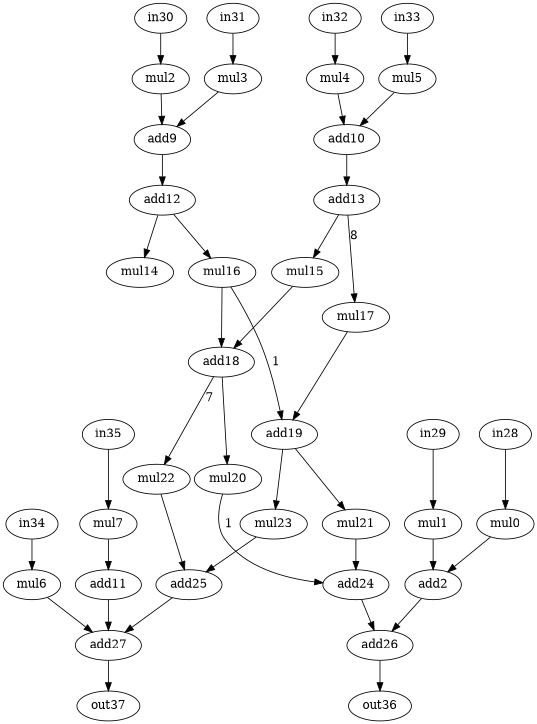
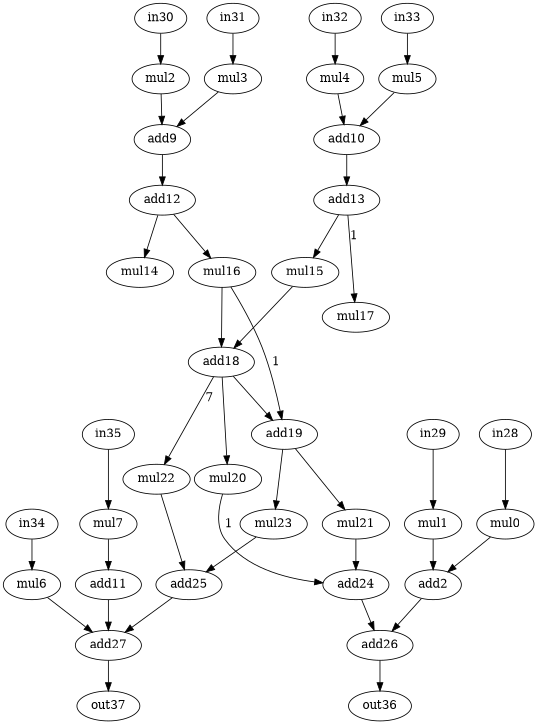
edge "add13" -> "mul17": label "8" -> "1"
edge "mul17" -> "add19": now "add18" -> "add19"
